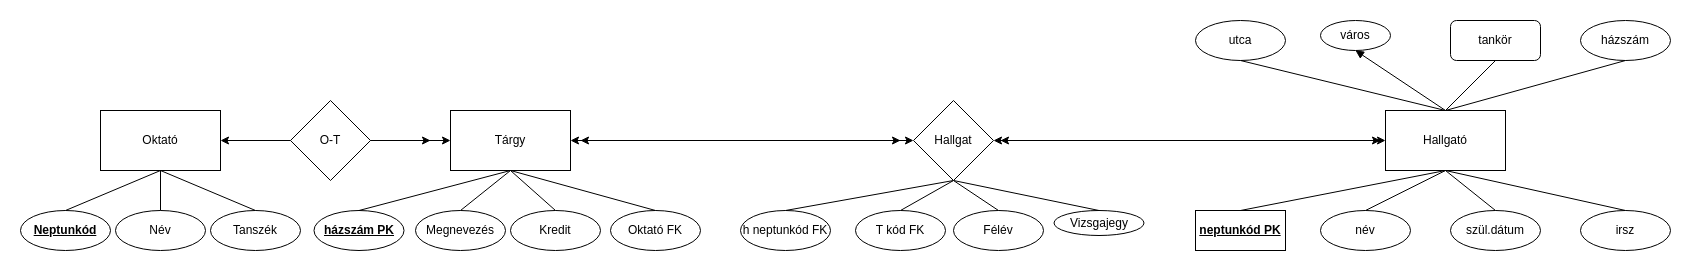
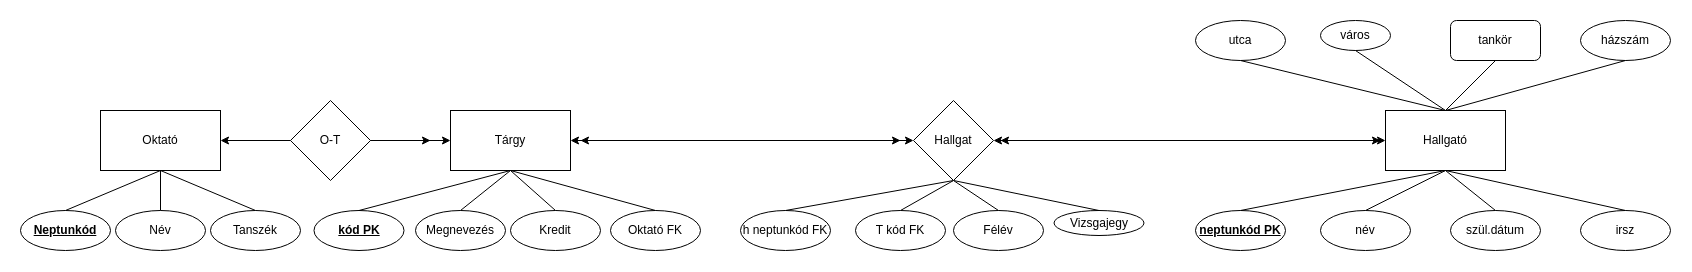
edge "Hallgató" -> "város": arrowhead block -> none
node "házszám PK": label "házszám PK" -> "kód PK"
node "neptunkód PK": shape rectangle -> ellipse
